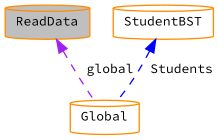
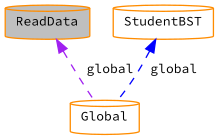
edge "Global" -> "StudentBST": label " Students" -> " global"
